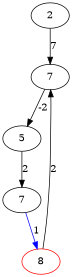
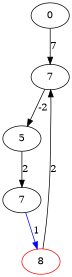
node "2": label "2" -> "0"
